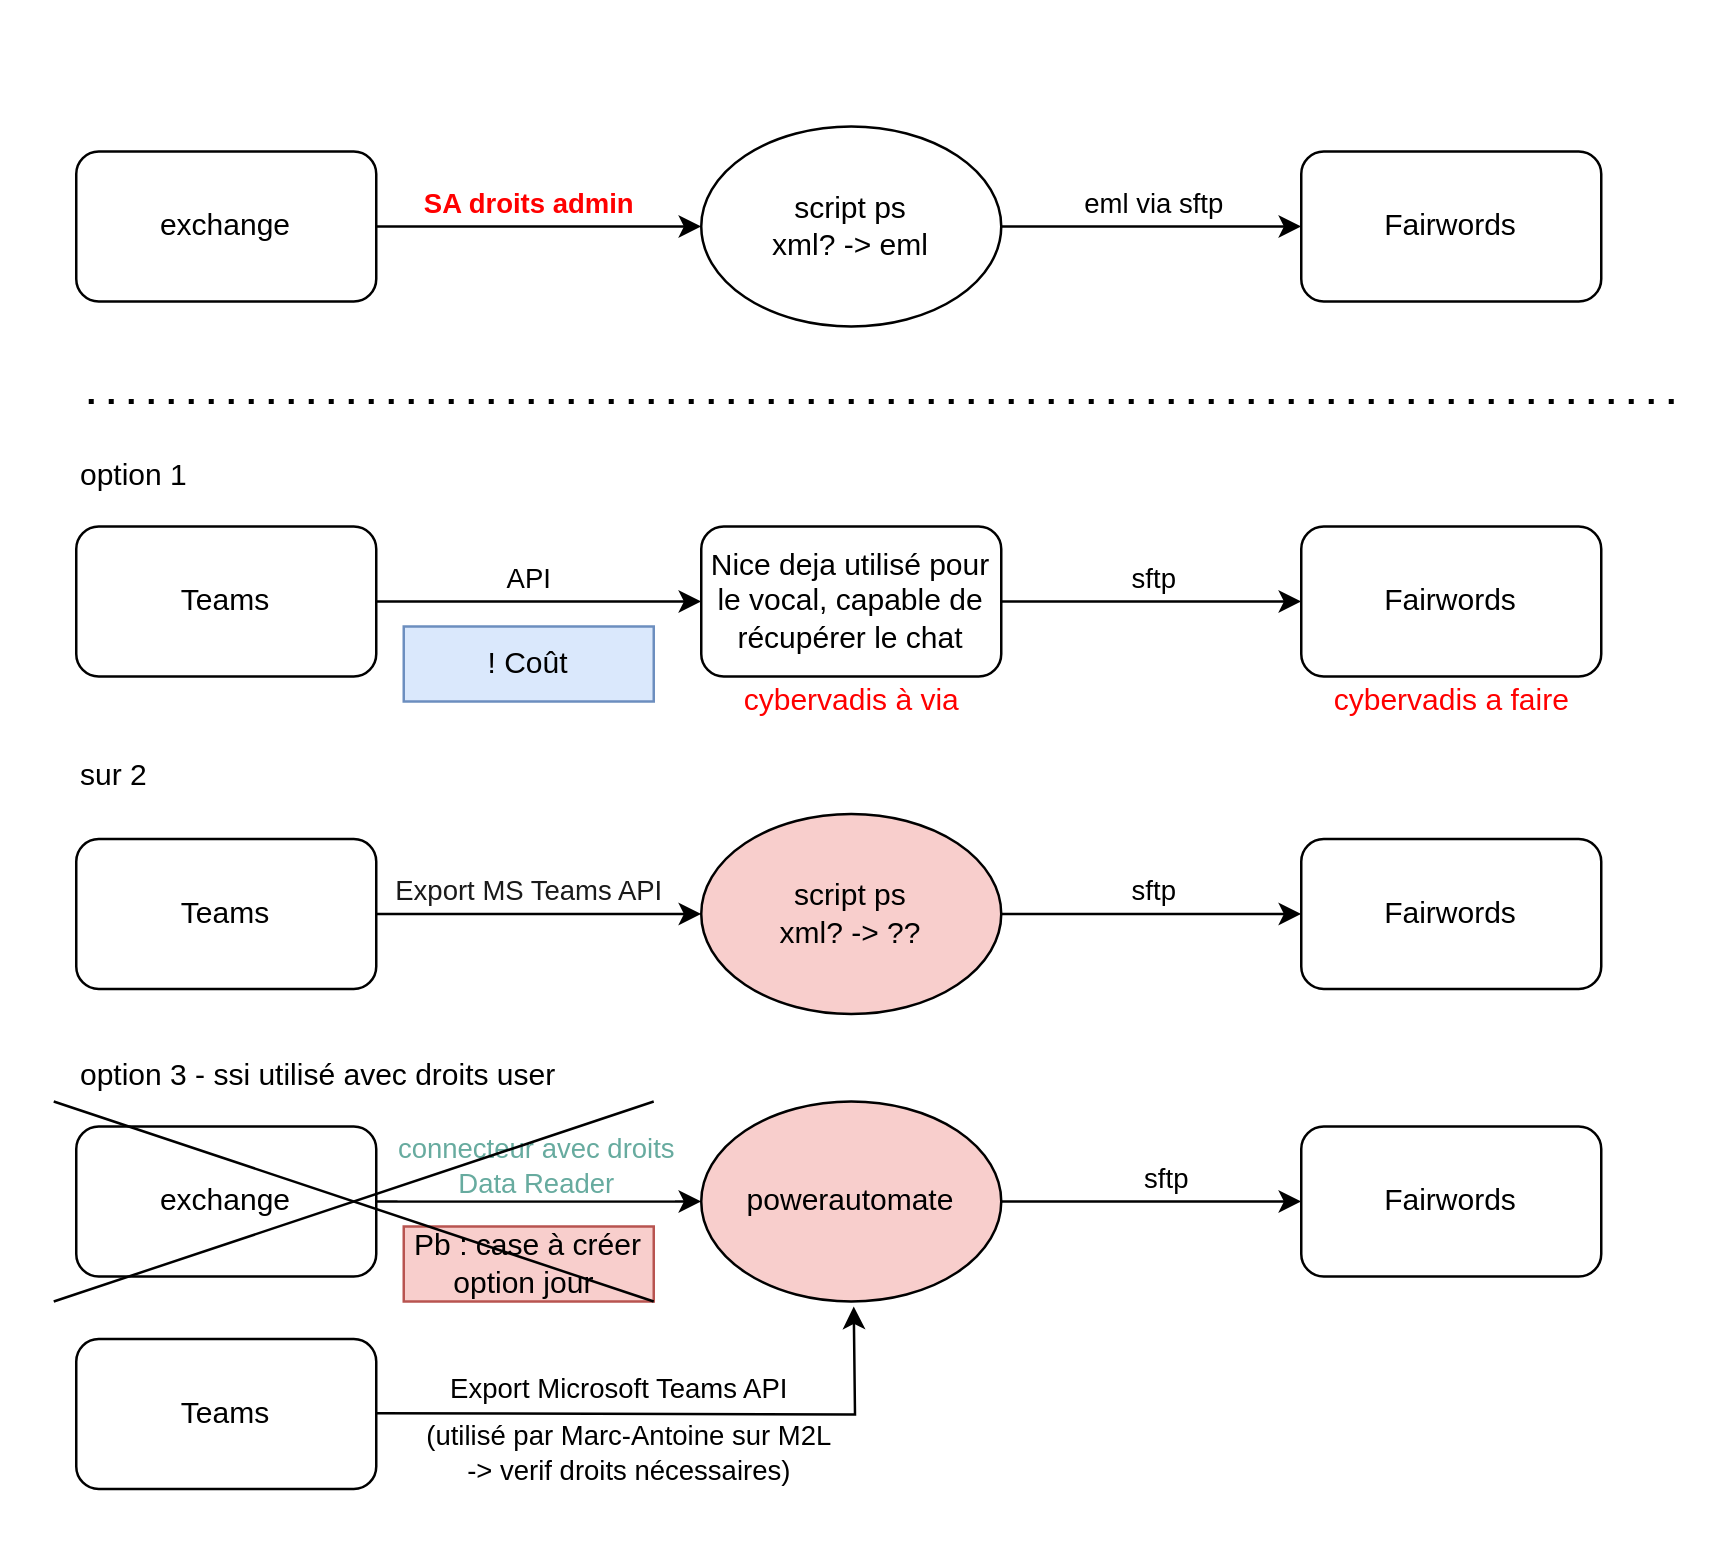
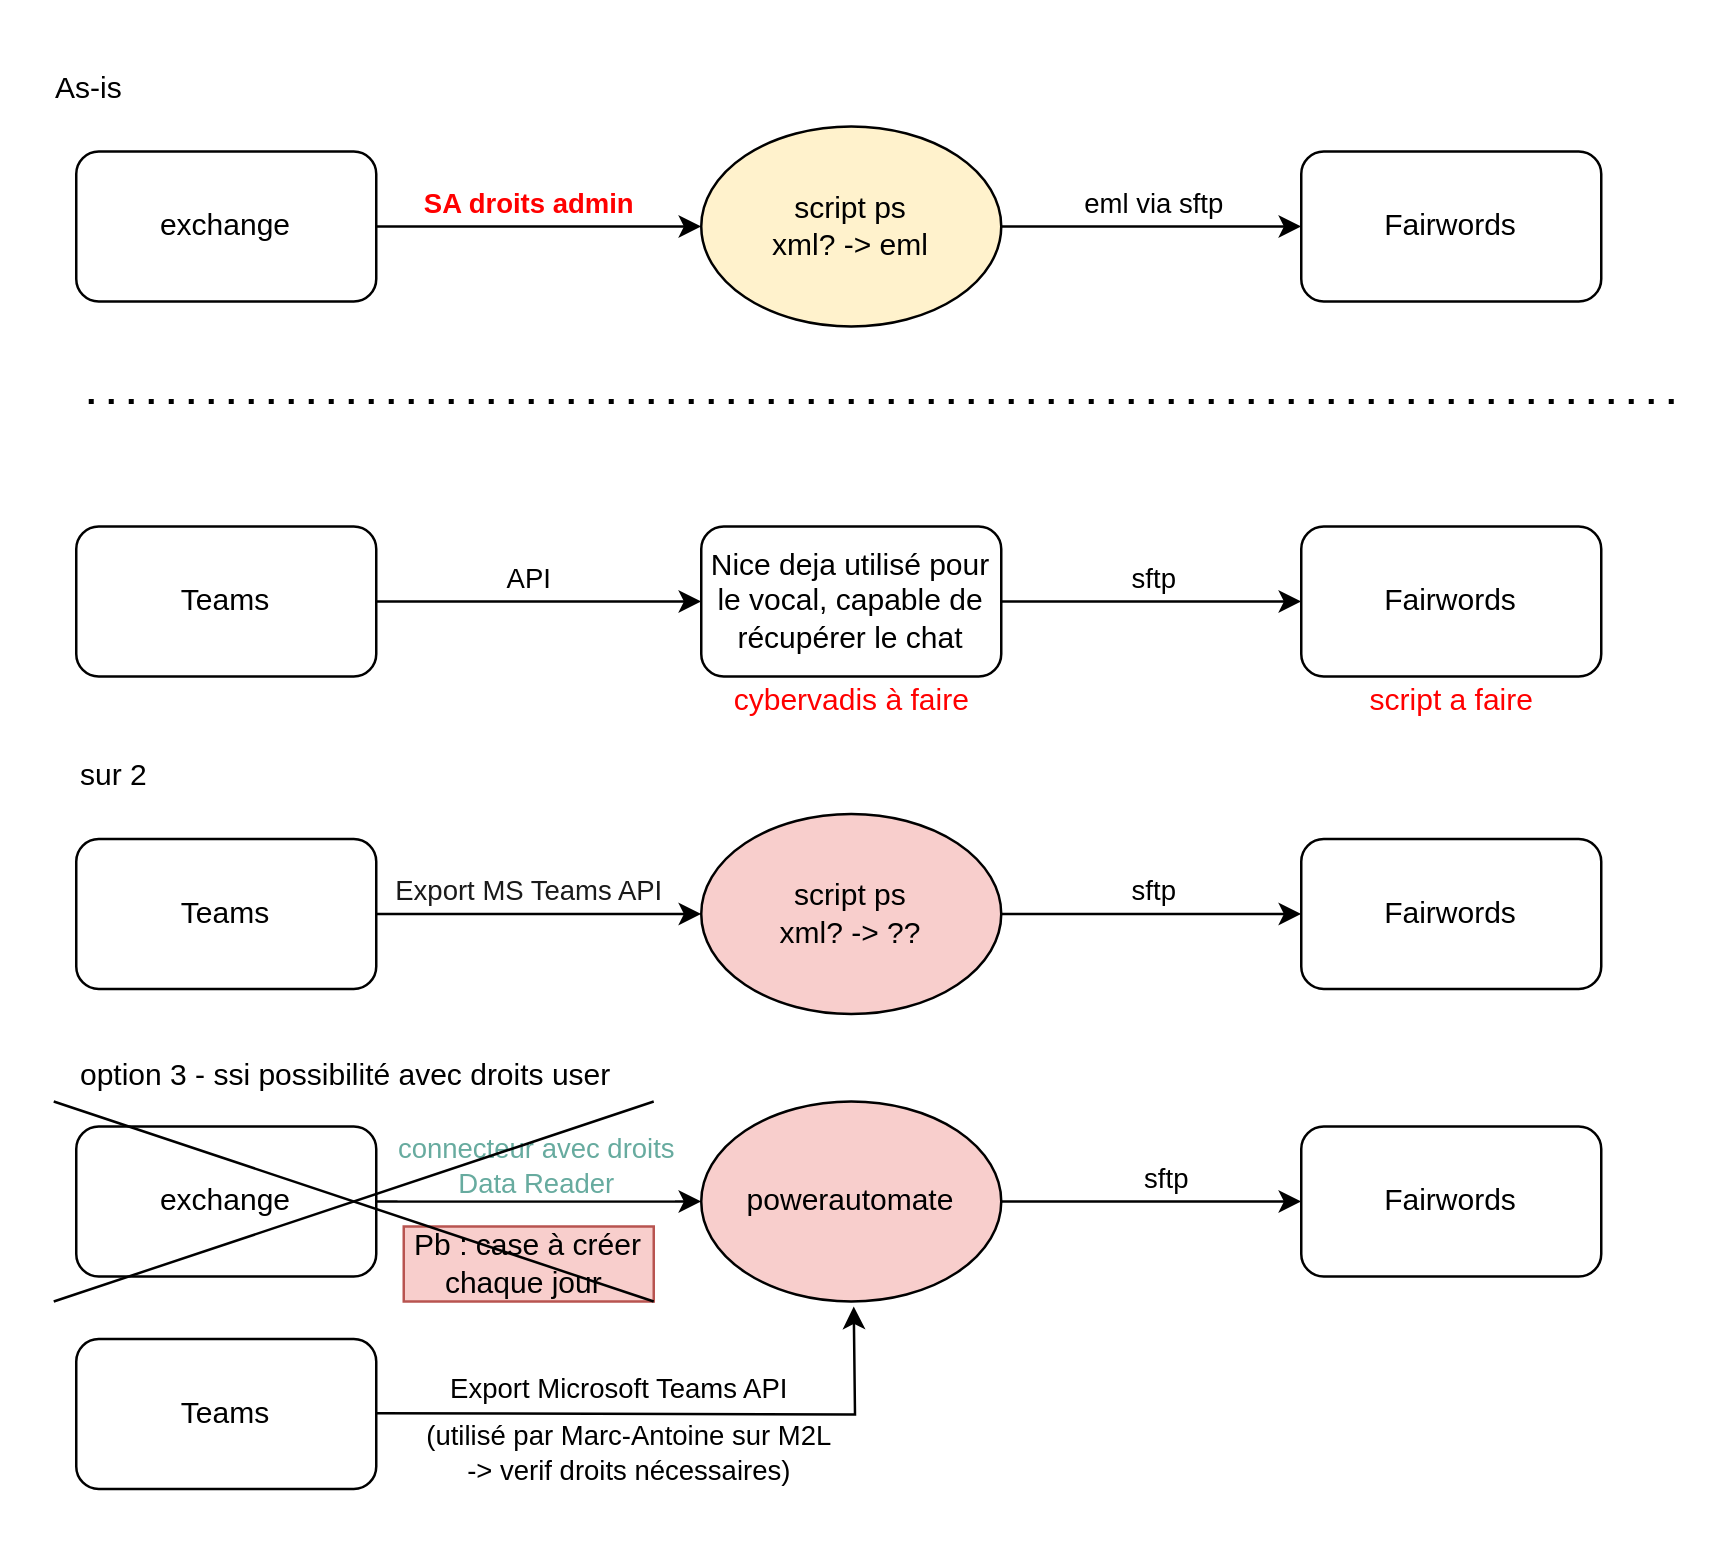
node "As-is": added
node "script ps xml? -> eml": fillcolor #ffffff -> #fff2cc
node "option 1": removed
node "! Coût": removed
node "cybervadis à via": label "cybervadis à via" -> "cybervadis à faire"
node "cybervadis a faire": label "cybervadis a faire" -> "script a faire"
node "option 3 - ssi utilisé avec droits user": label "option 3 - ssi utilisé avec droits user" -> "option 3 - ssi possibilité avec droits user"
node "Pb : case à créer option jour": label "Pb : case à créer option jour" -> "Pb : case à créer chaque jour"
